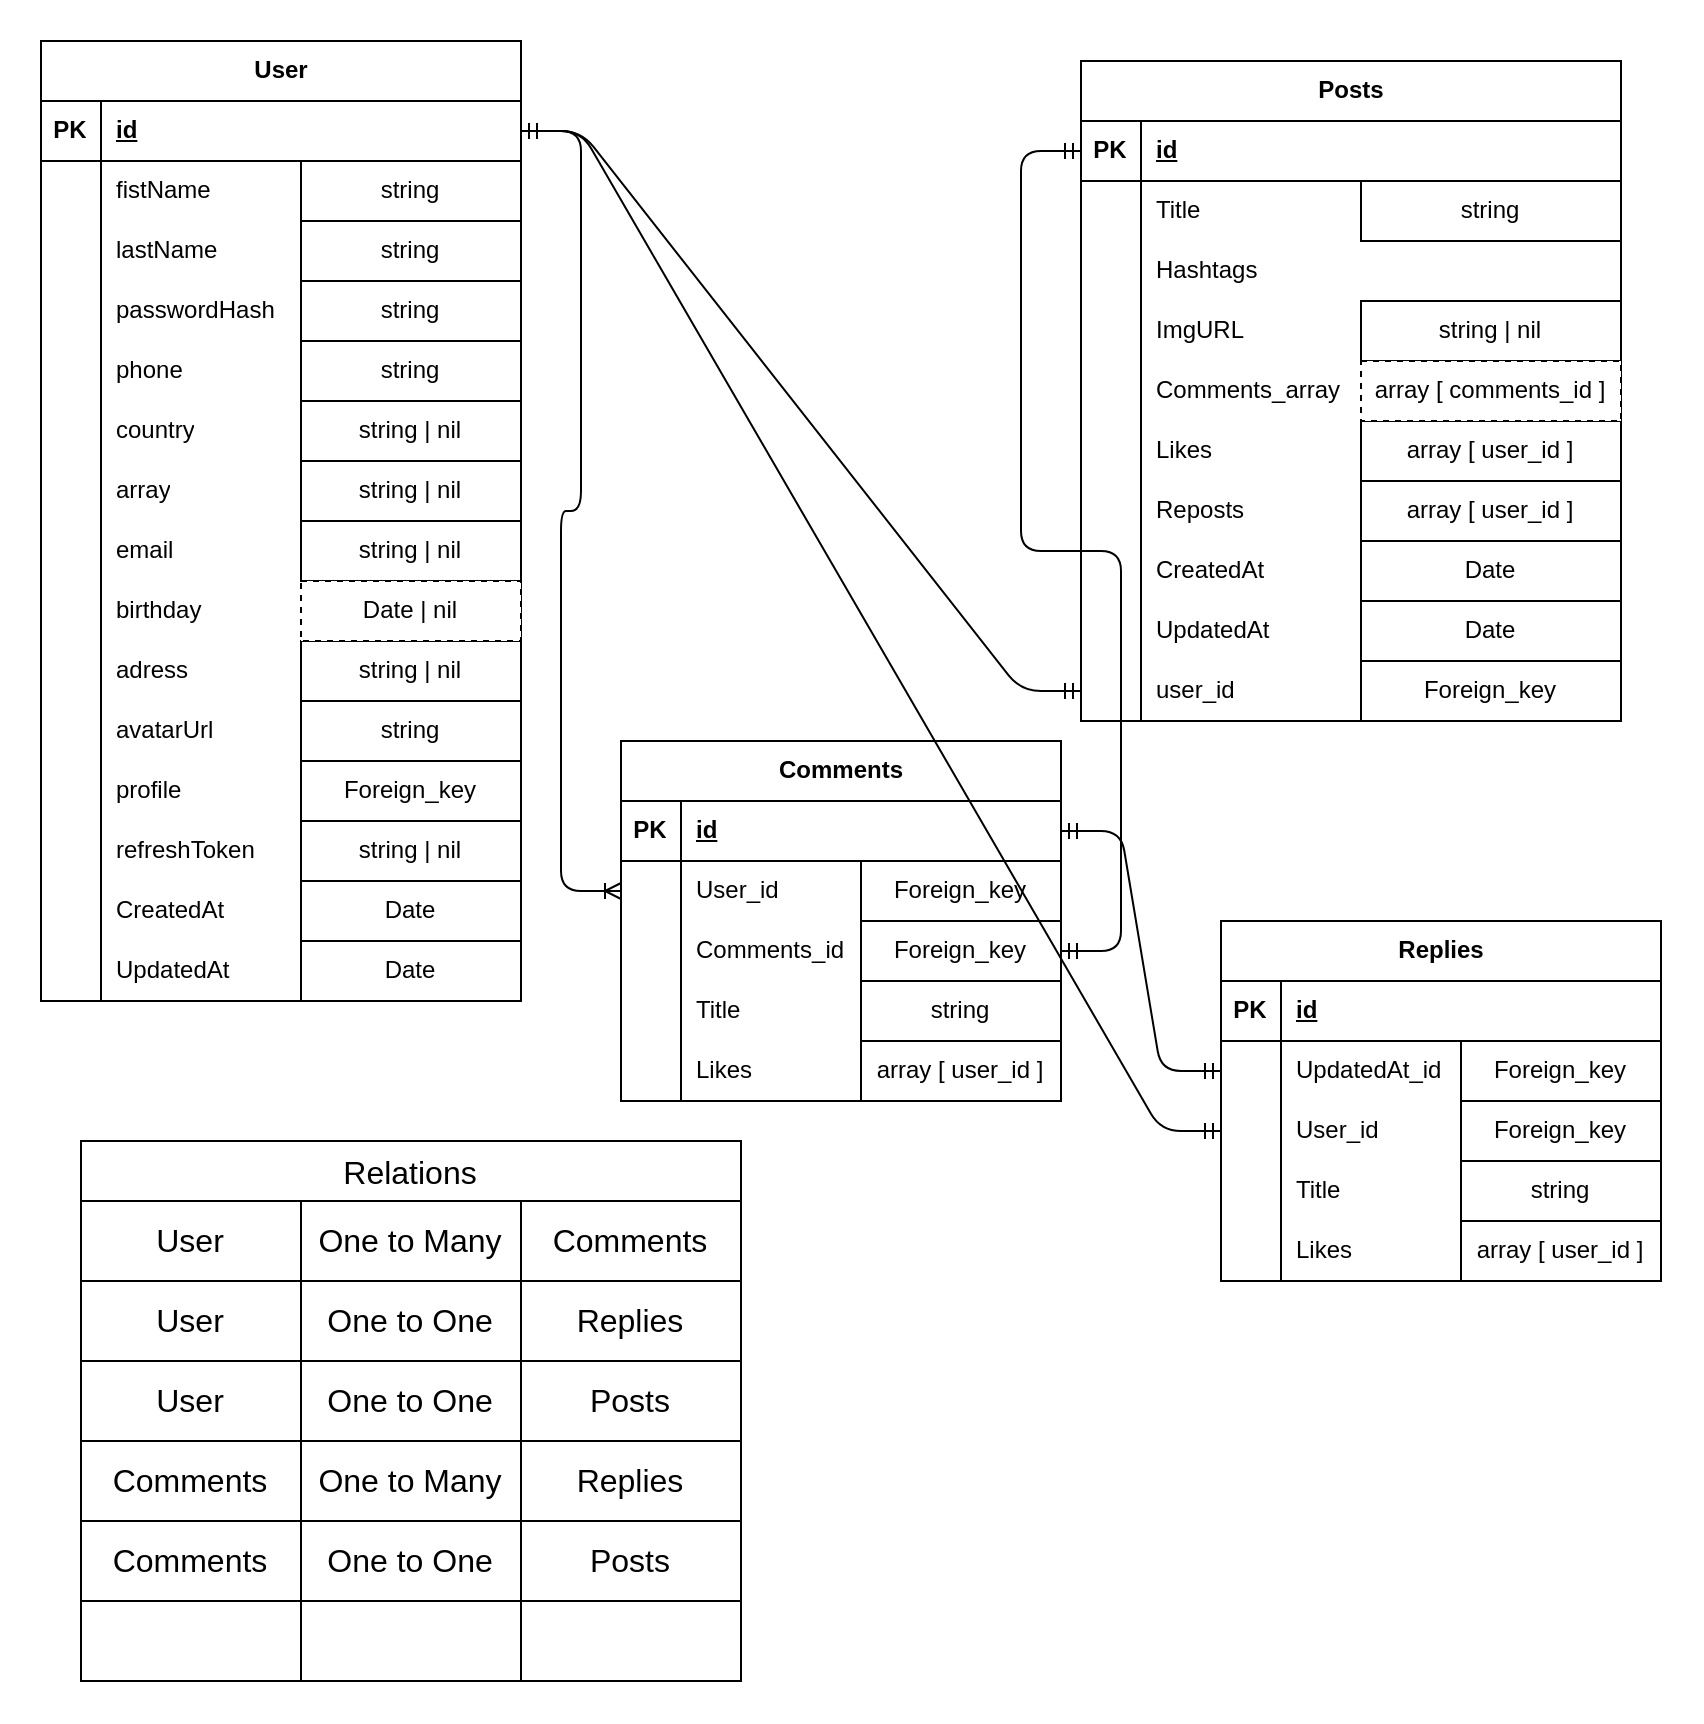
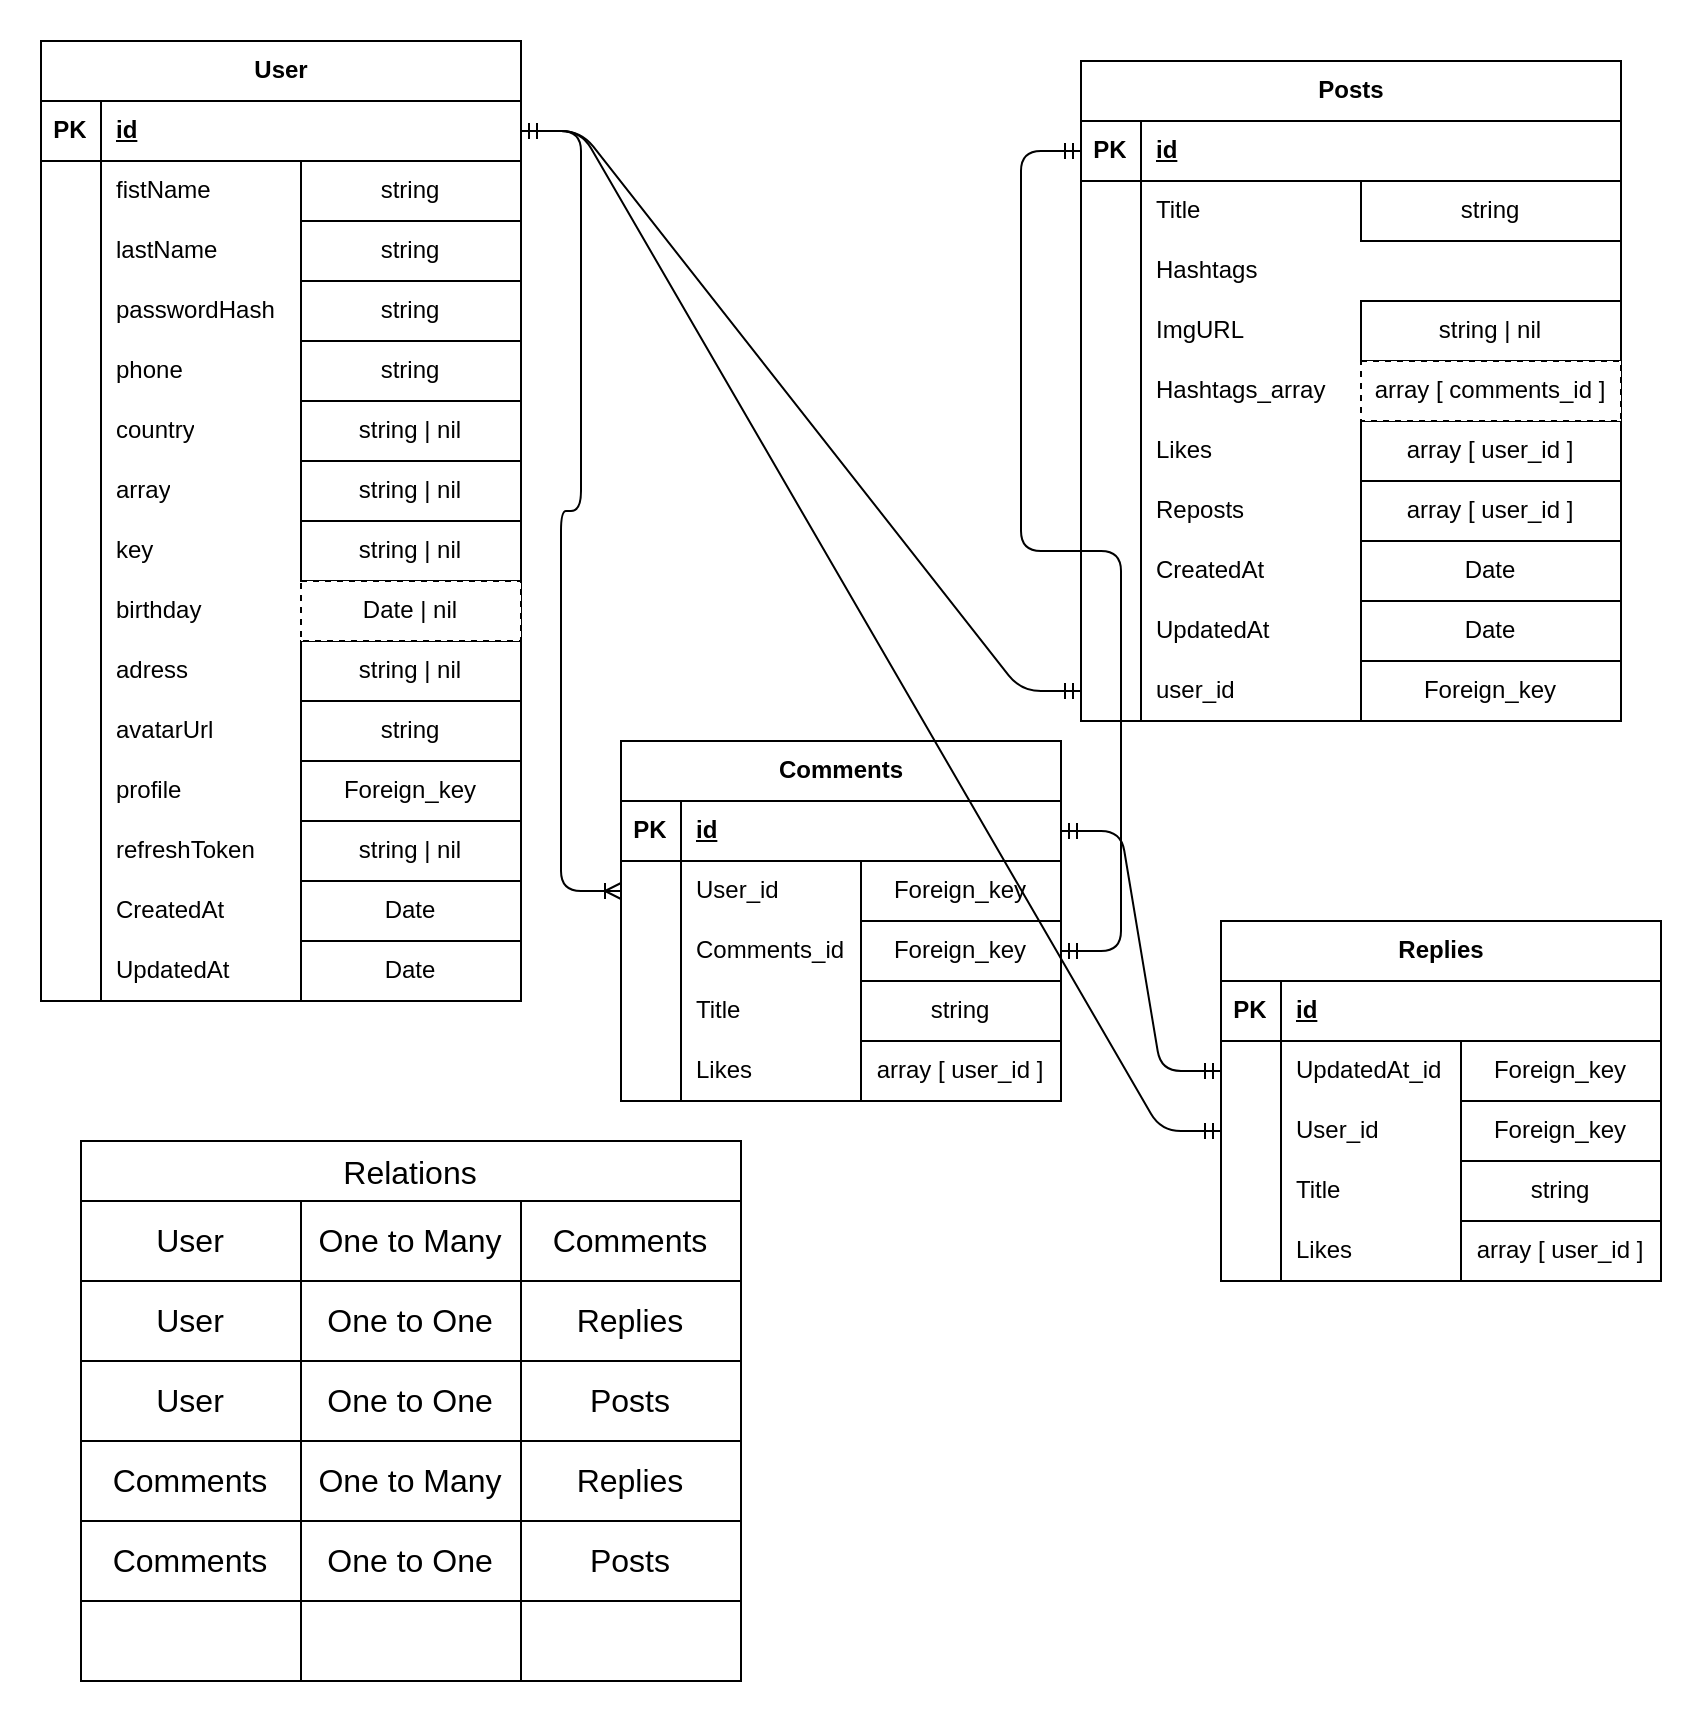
node "Comments_array": label "Comments_array" -> "Hashtags_array"
node "email": label "email" -> "key"
